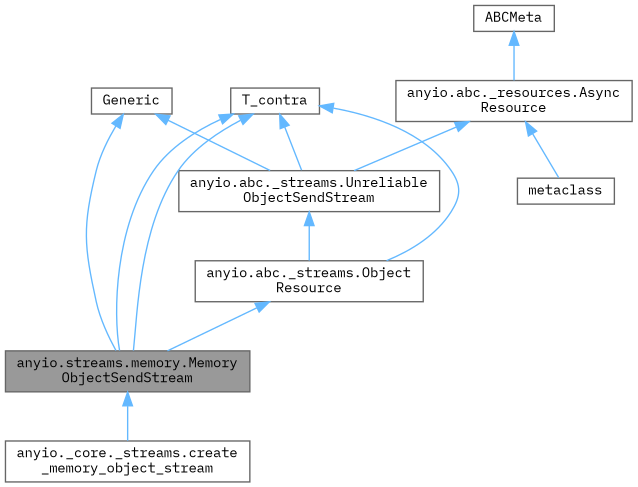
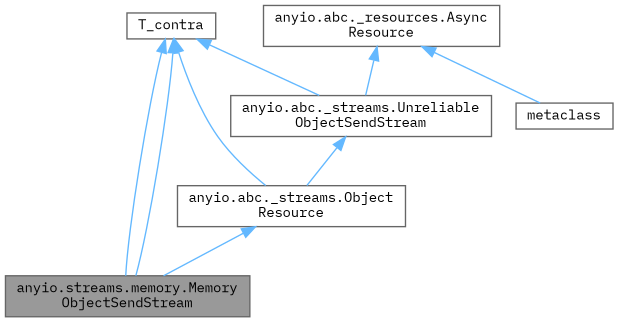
node "ABCMeta": removed
node "Generic": removed
node "anyio._core._streams.create _memory_object_stream": removed
